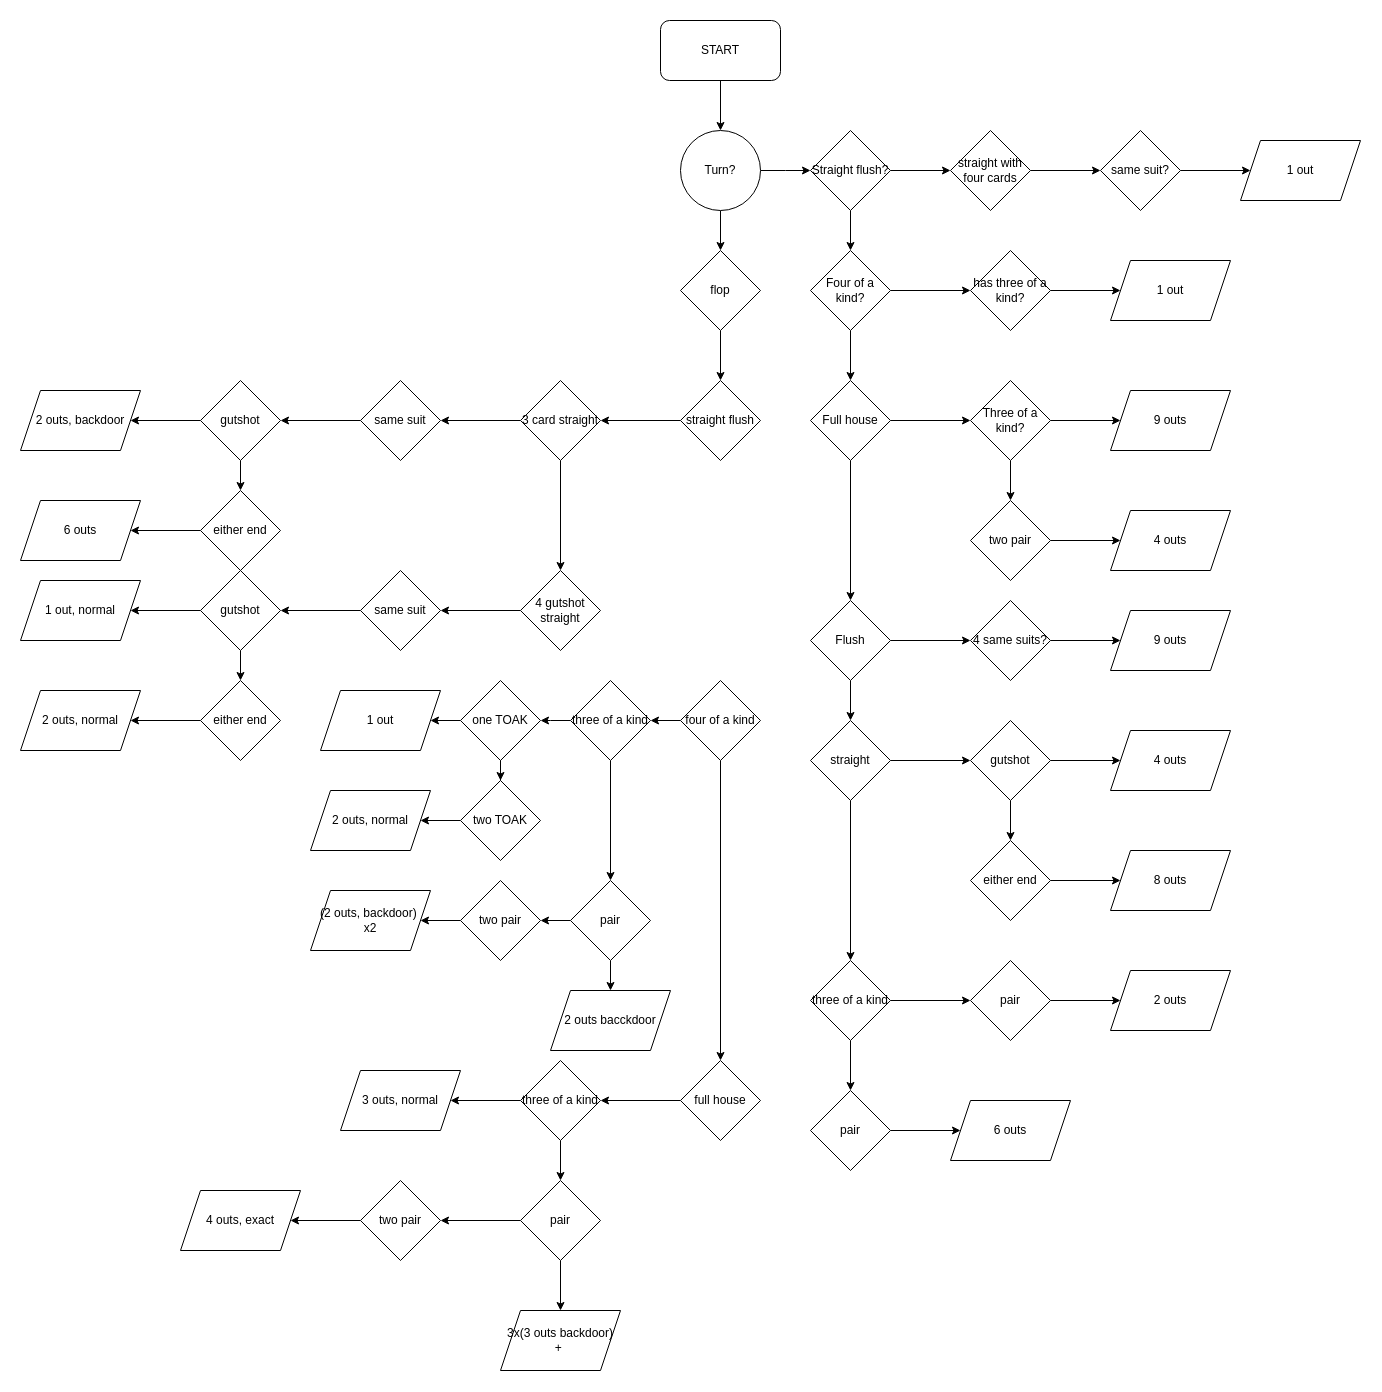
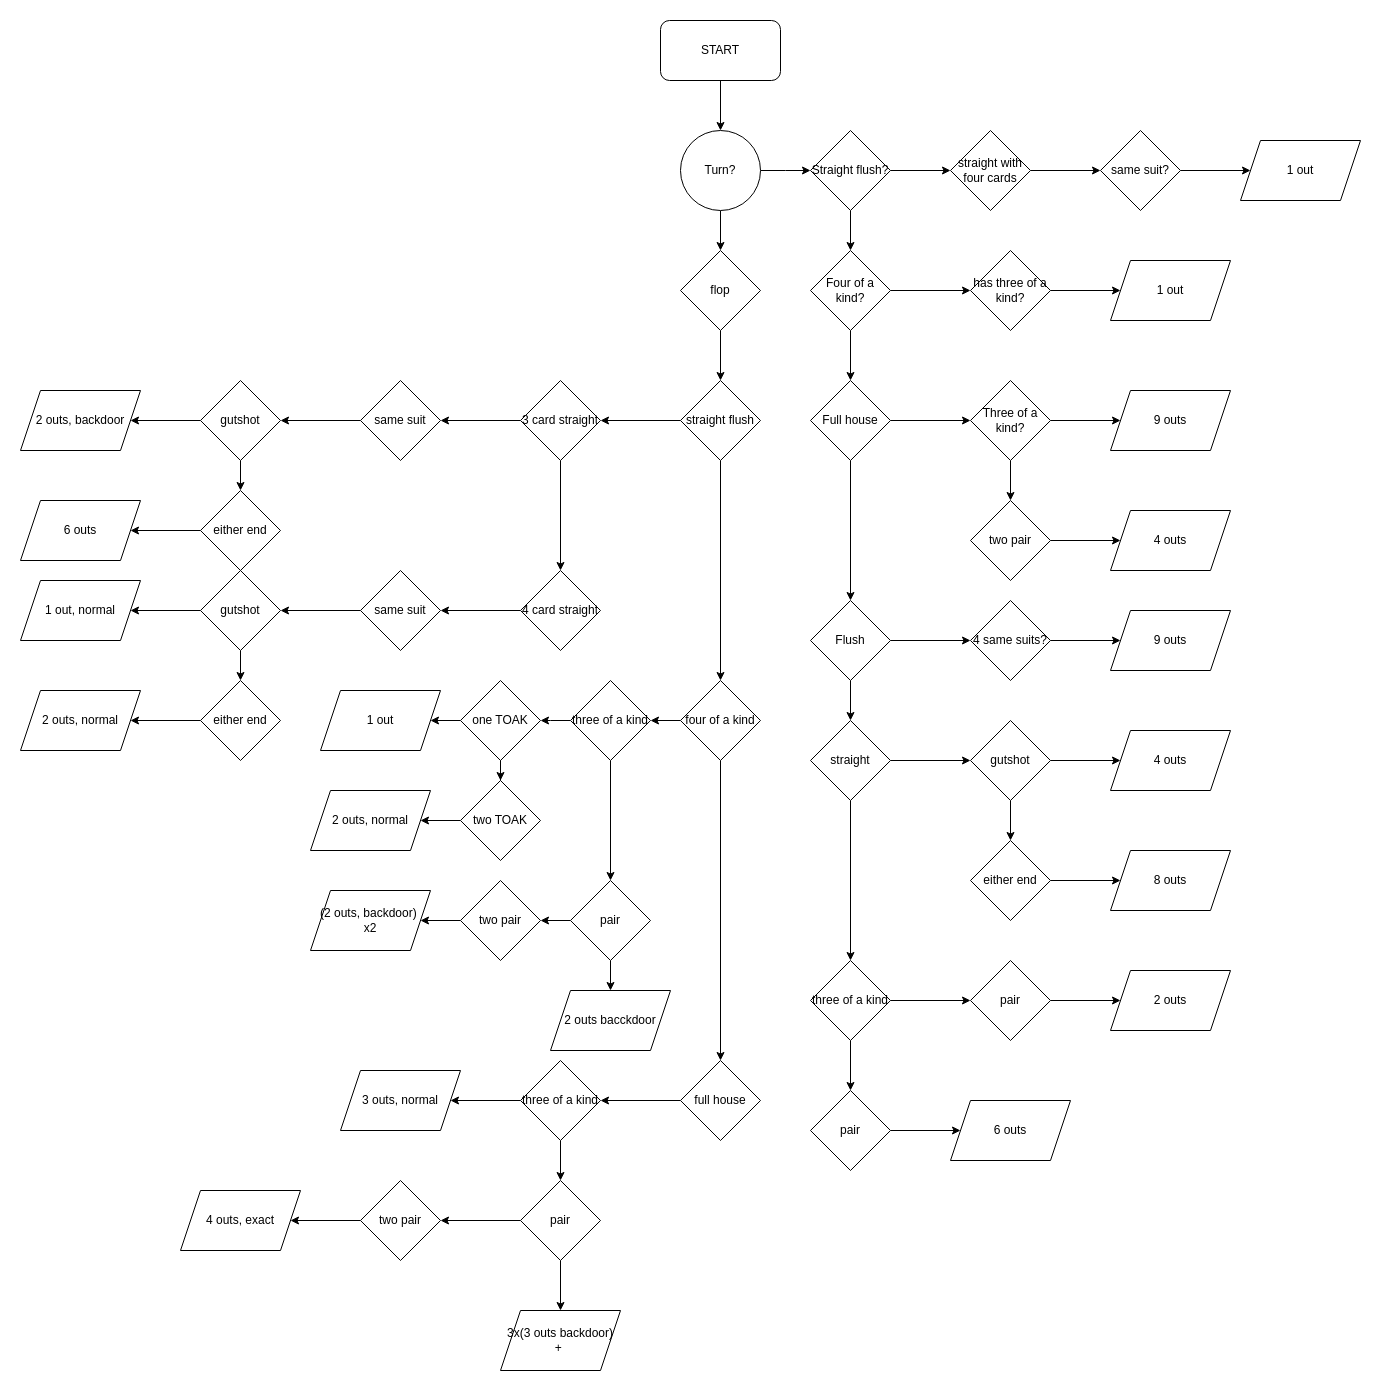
edge "straight flush" -> "four of a kind": added
node "4 gutshot straight": label "4 gutshot straight" -> "4 card straight"
